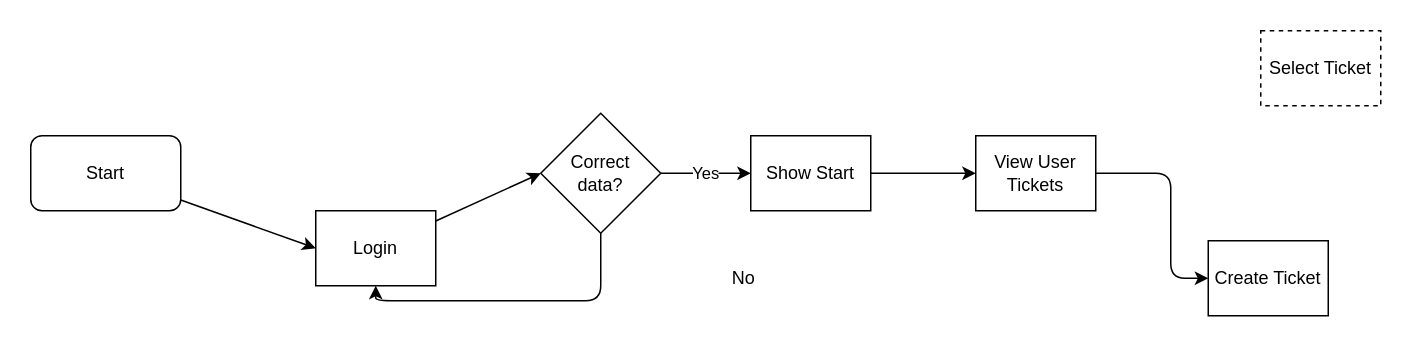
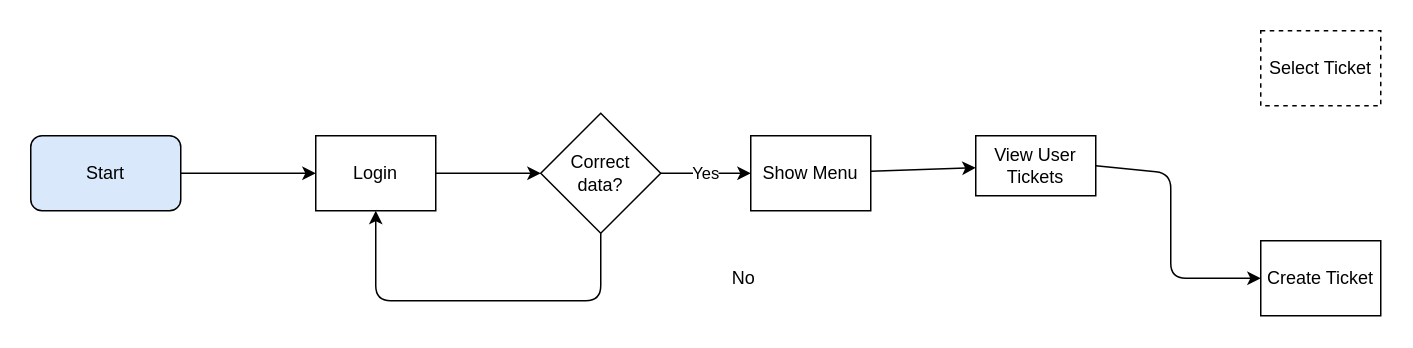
node "Start": fillcolor #ffffff -> #dae8fc
node "Show Start": label "Show Start" -> "Show Menu"
node "View User Tickets": size 120x75 -> 120x60
node "Login": moved (376, 248) -> (376, 173)
node "Create Ticket": moved (1268, 278) -> (1321, 278)
